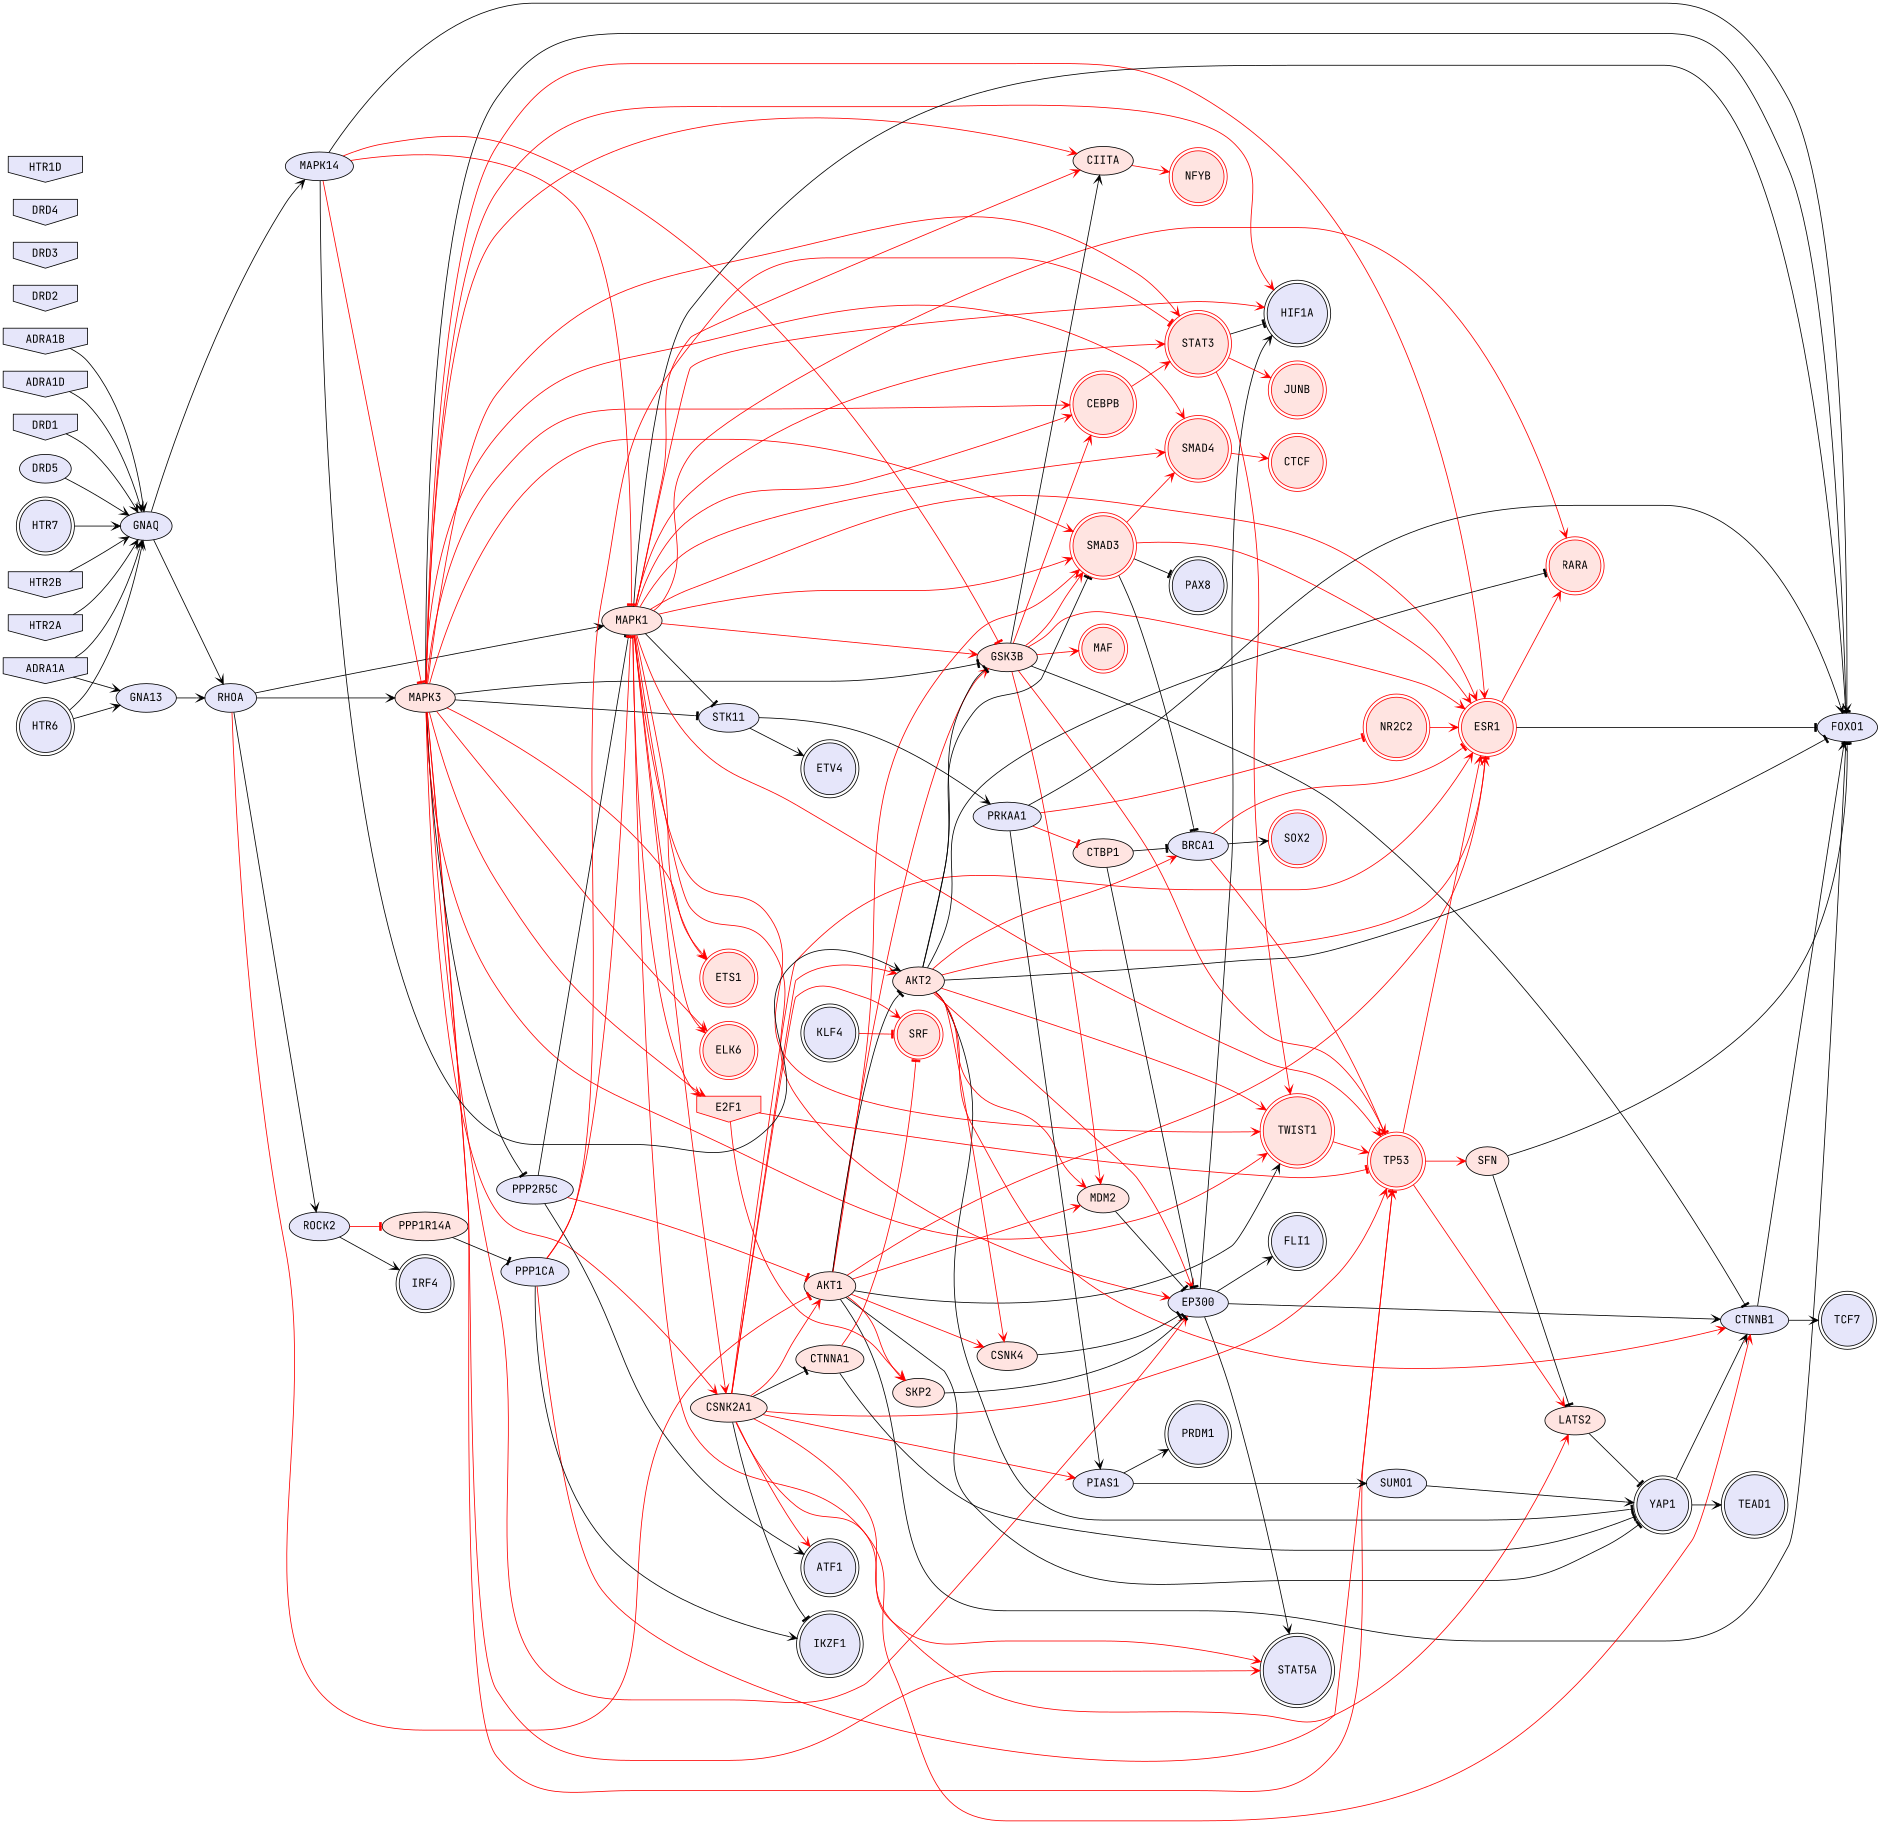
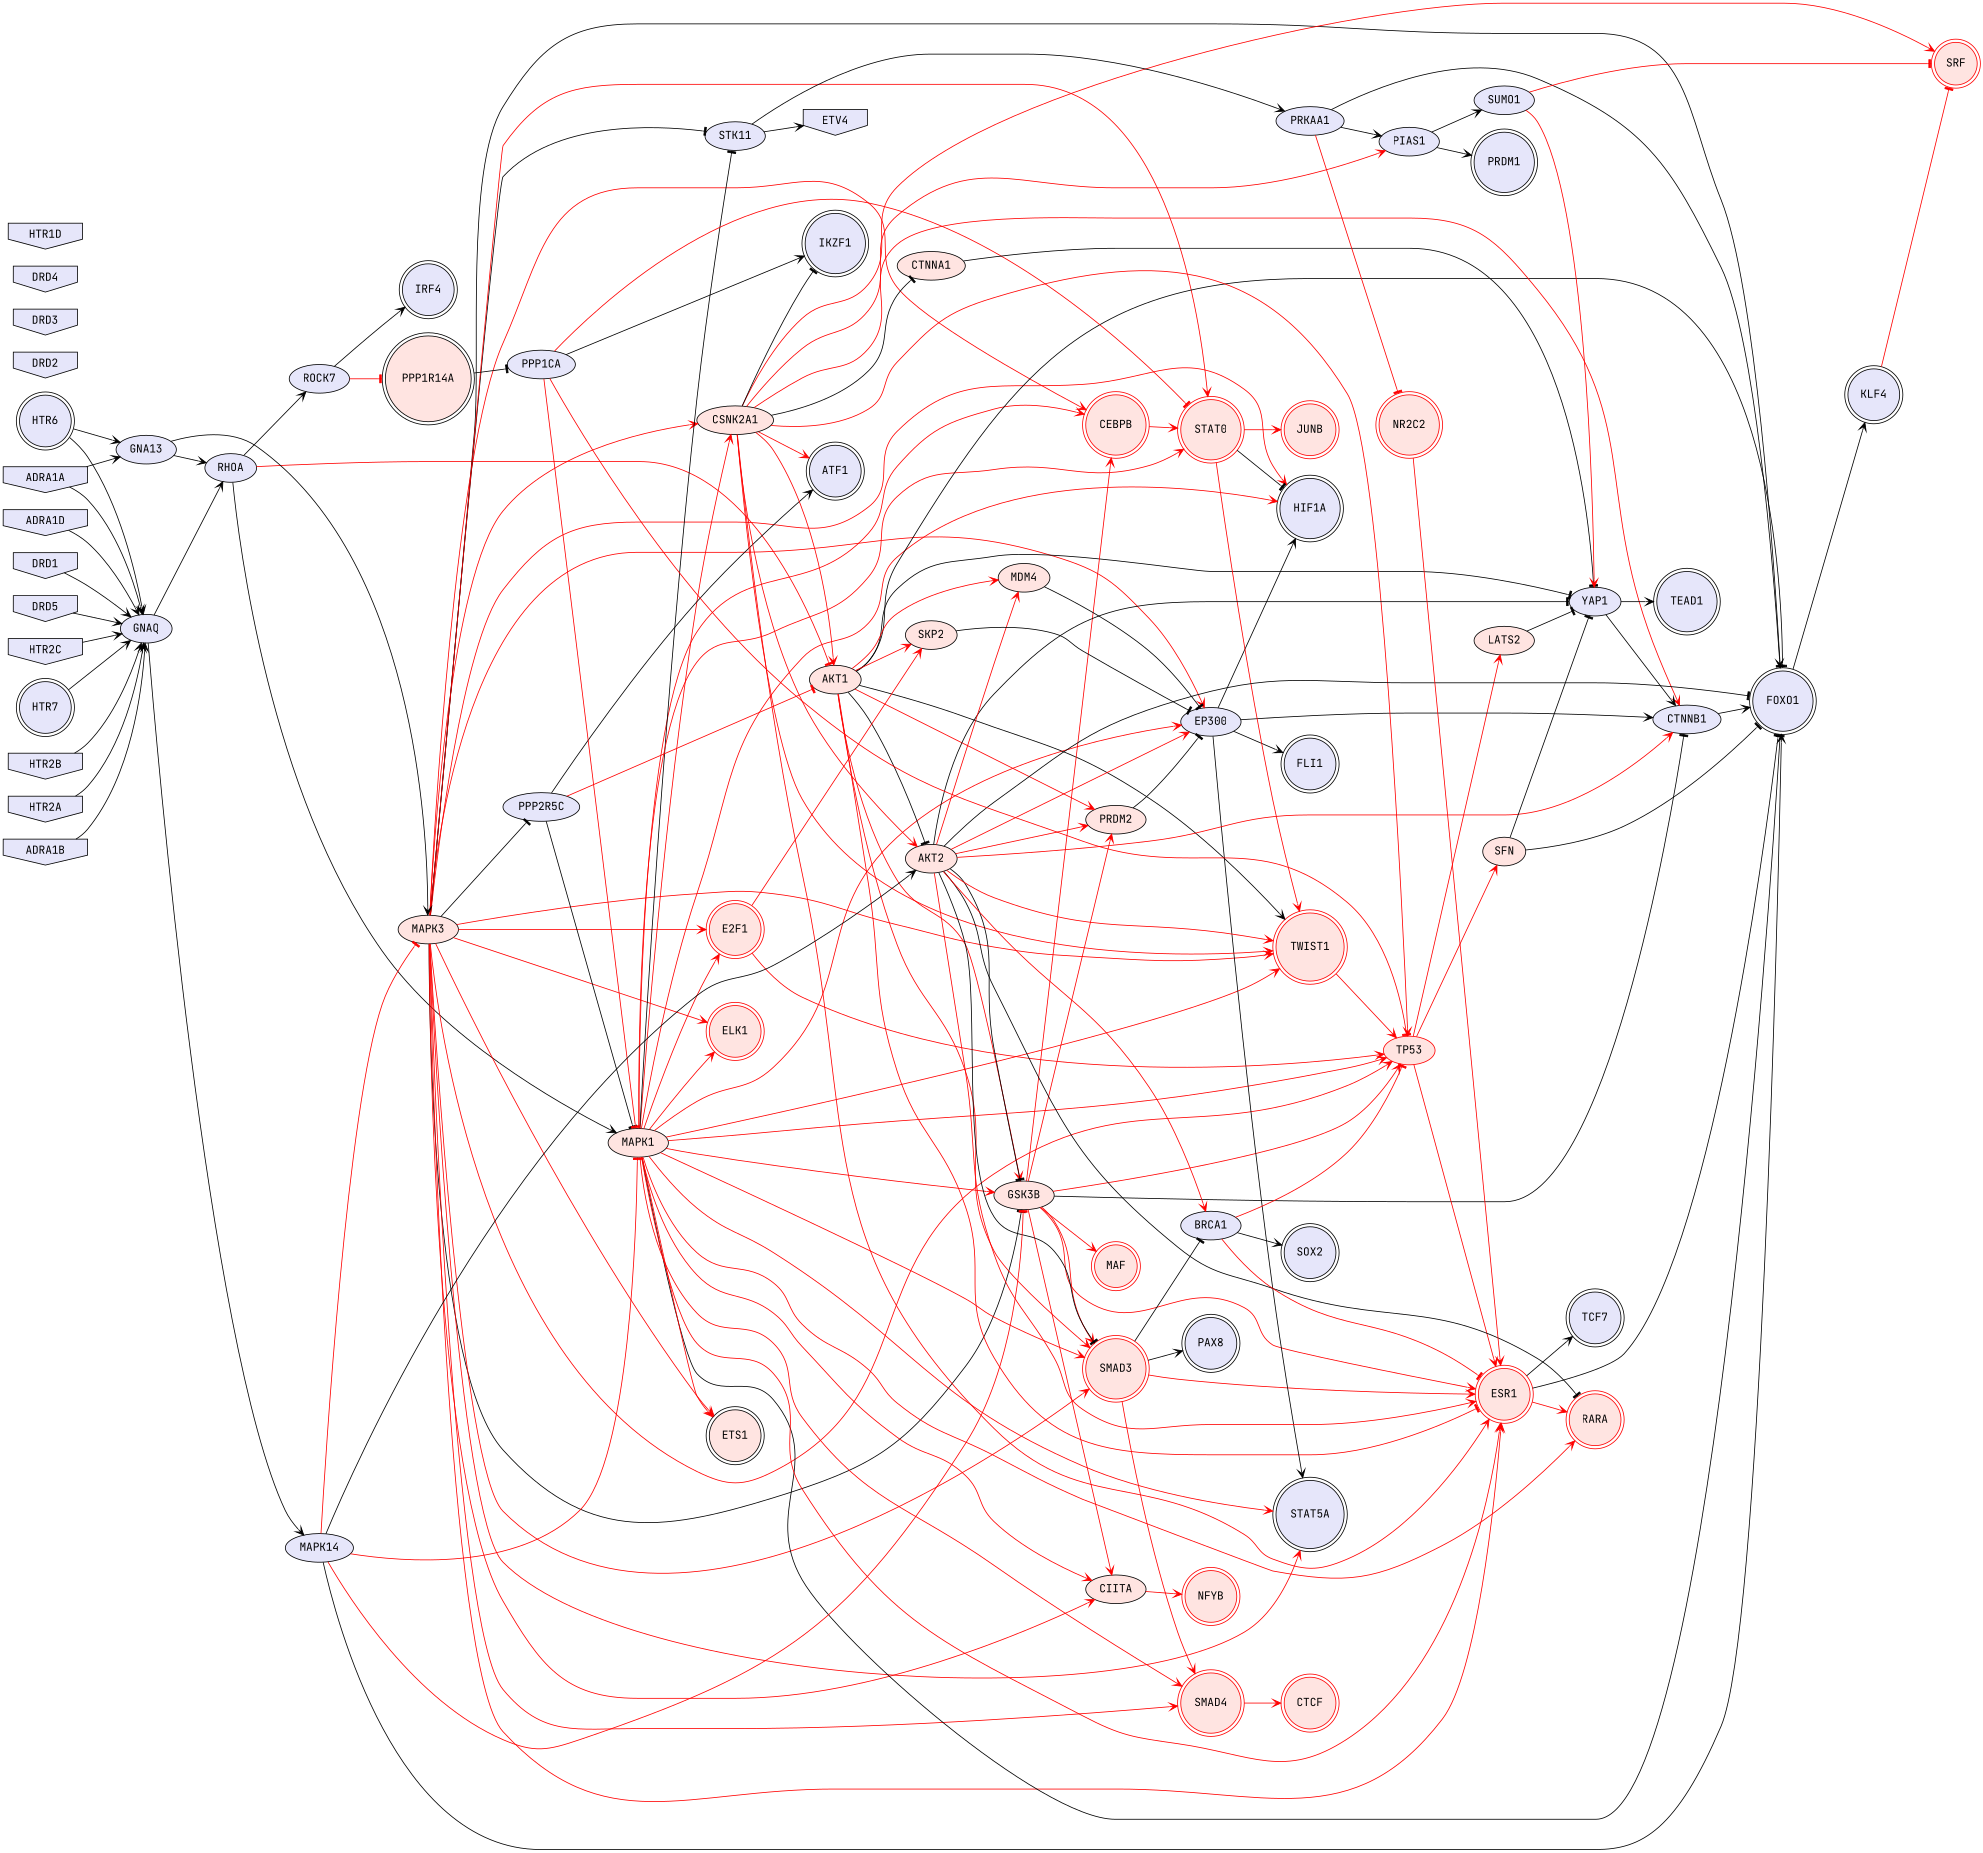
node "STAT3": label "STAT3" -> "STAT0"
edge "GSK3B" -> "CIITA": color black -> red
node "DRD5": shape ellipse -> invhouse
edge "FOXO1" -> "KLF4": added
edge "SMAD3" -> "PAX8": arrowhead tee -> vee
node "HTR2C": added
edge "RHOA" -> "MAPK3": now "GNA13" -> "MAPK3"
node "FOXO1": shape ellipse -> doublecircle
node "ETV4": shape doublecircle -> invhouse
node "SOX2": color red -> black
node "CTBP1": removed
node "ETS1": color red -> black
node "ELK6": label "ELK6" -> "ELK1"
node "E2F1": shape invhouse -> doublecircle
edge "E2F1" -> "TP53": arrowhead tee -> vee
node "TP53": shape doublecircle -> ellipse
node "MDM2": label "MDM2" -> "PRDM2"
edge "CTNNA1" -> "SRF": now "SUMO1" -> "SRF"
node "ROCK2": label "ROCK2" -> "ROCK7"
node "PPP1R14A": shape ellipse -> doublecircle
edge "SFN" -> "LATS2": now "SFN" -> "YAP1"
edge "CTNNB1" -> "TCF7": now "ESR1" -> "TCF7"
node "CSNK4": label "CSNK4" -> "MDM4"
edge "SUMO1" -> "YAP1": color black -> red
node "YAP1": shape doublecircle -> ellipse
edge "CSNK2A1" -> "LATS2": now "CSNK2A1" -> "TWIST1"
